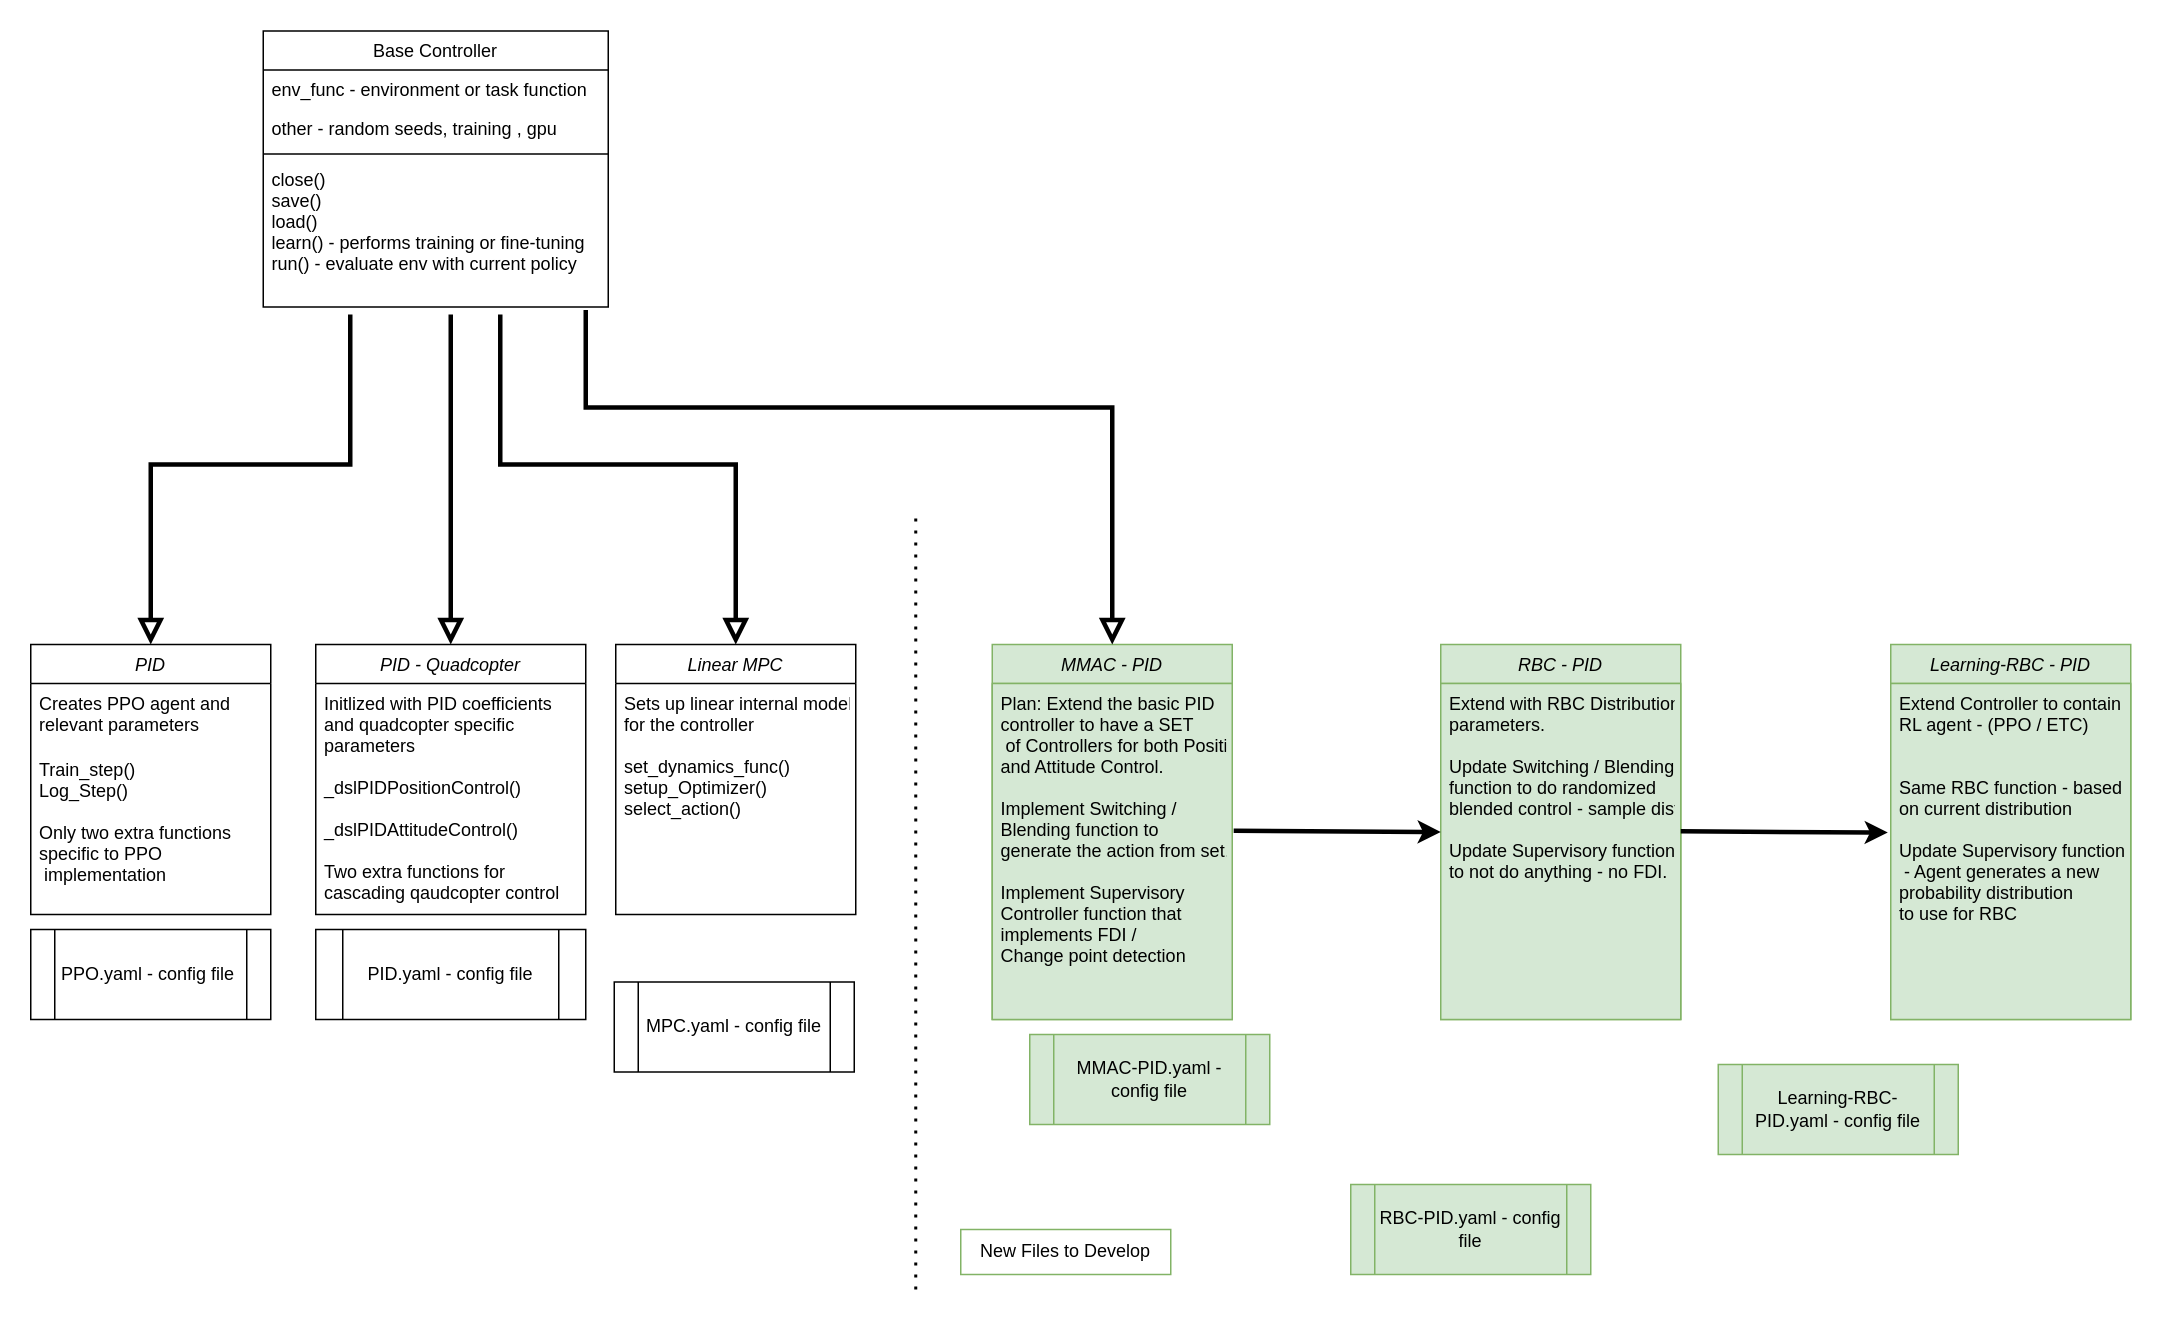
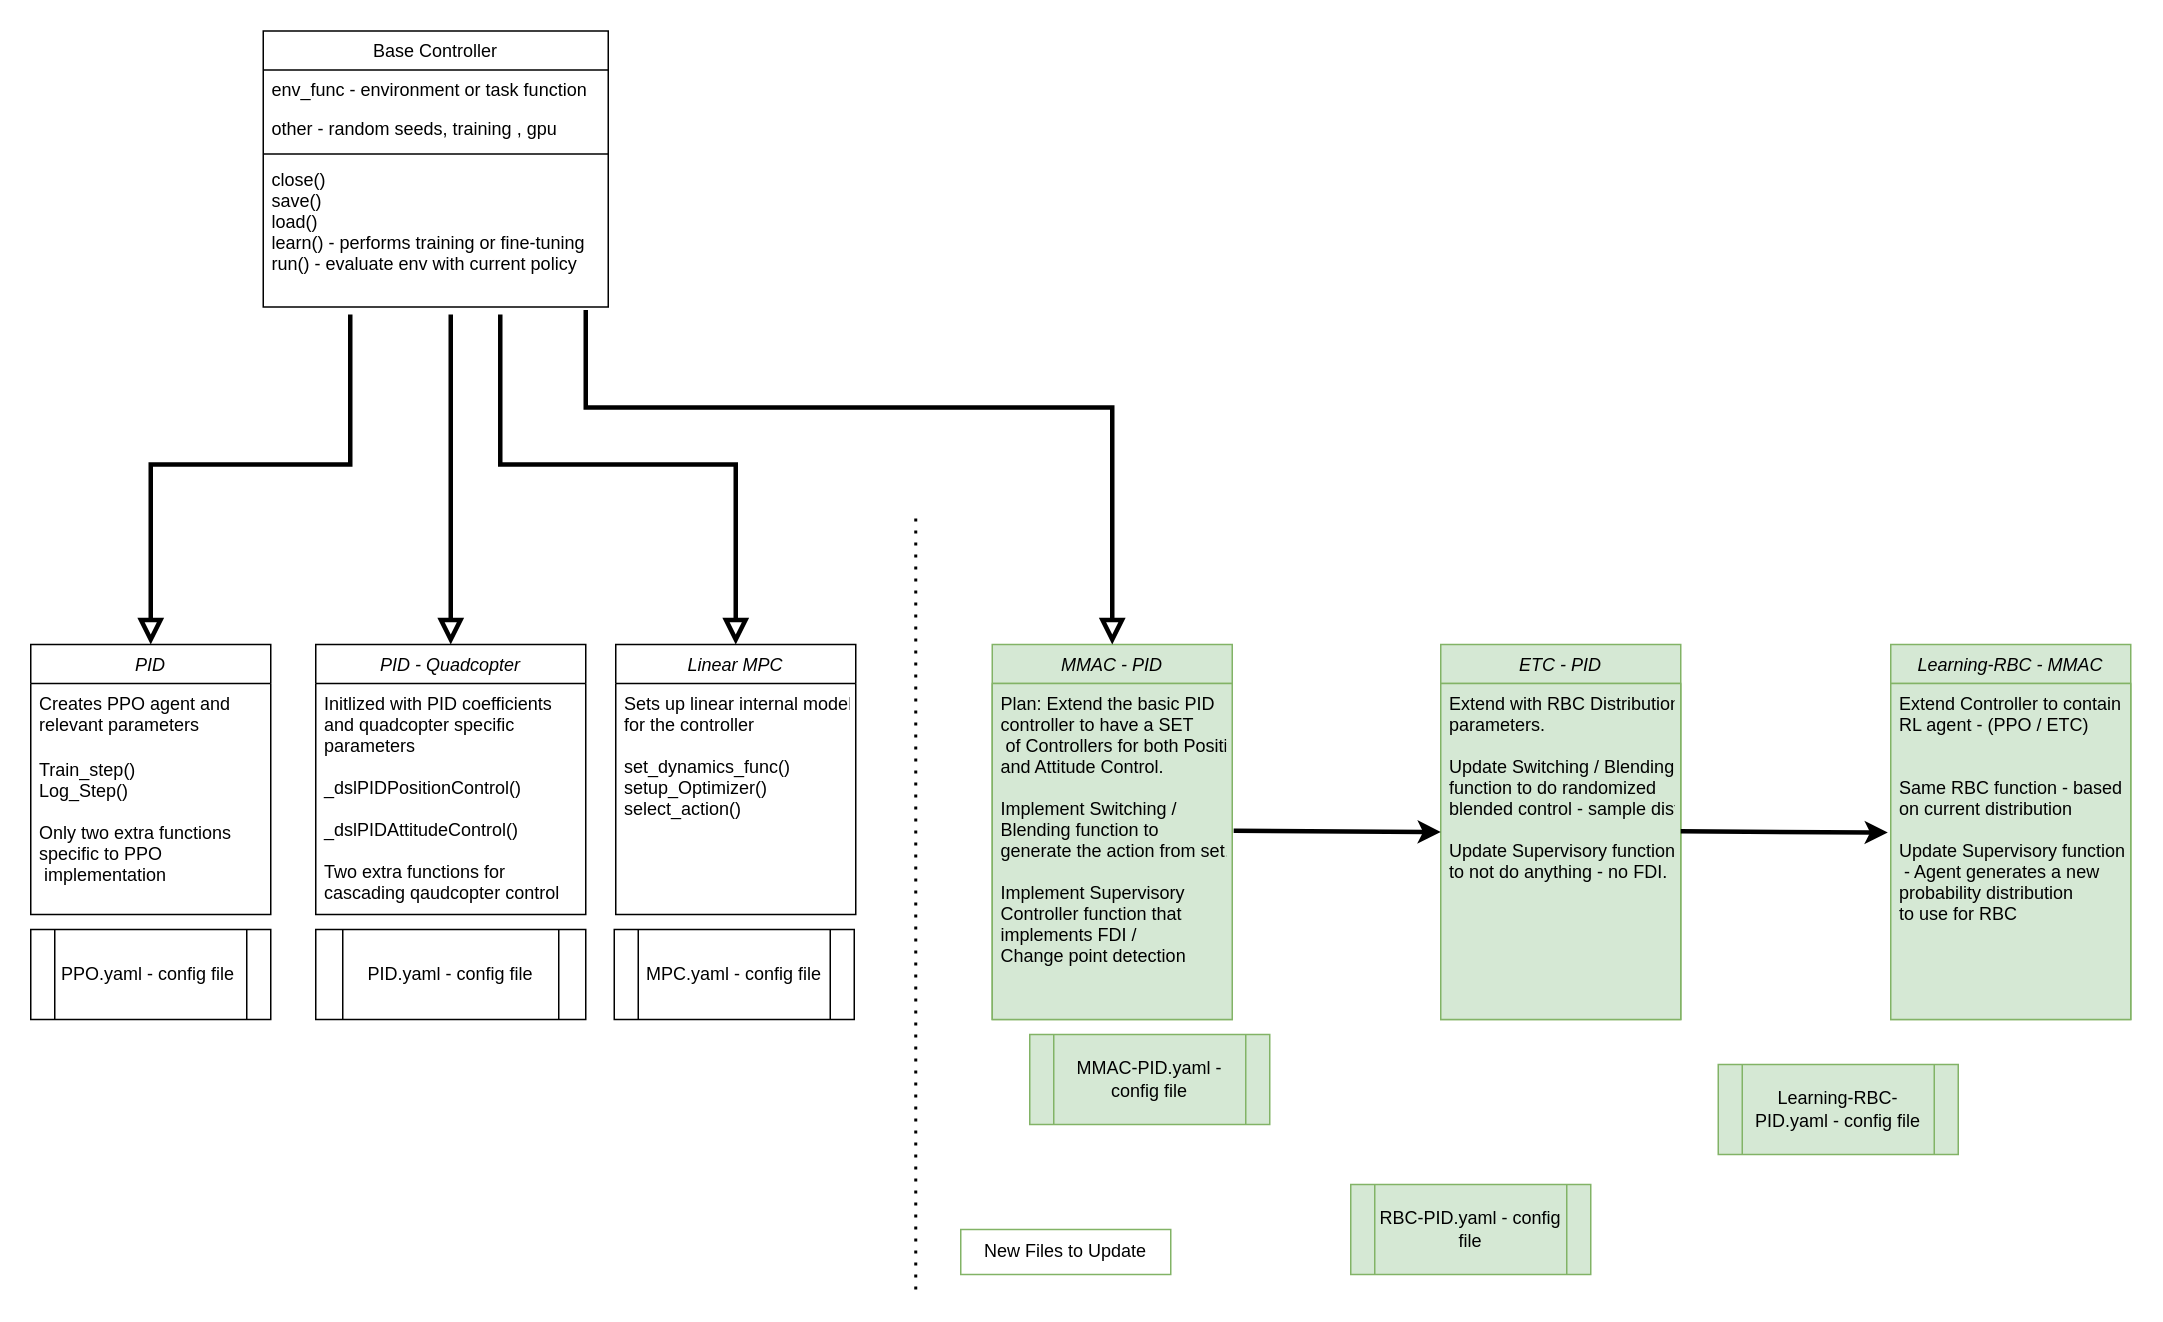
node "RBC - PID": label "RBC - PID" -> "ETC - PID"
node "Learning-RBC - PID": label "Learning-RBC - PID" -> "Learning-RBC - MMAC"
node "MPC.yaml - config file": moved (734, 1027) -> (734, 974)
node "New Files to Develop": label "New Files to Develop" -> "New Files to Update"
